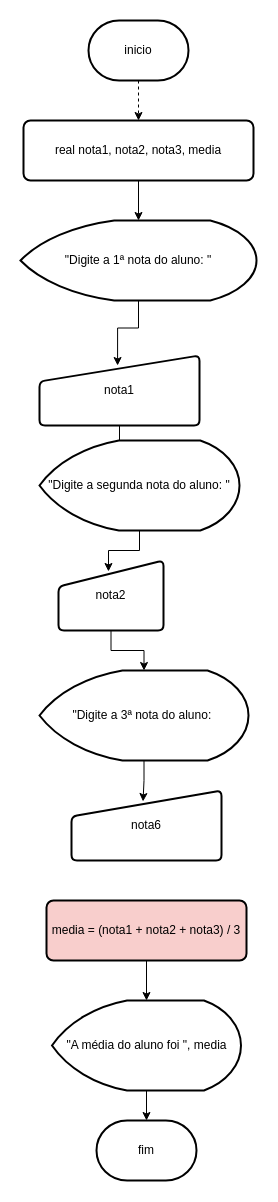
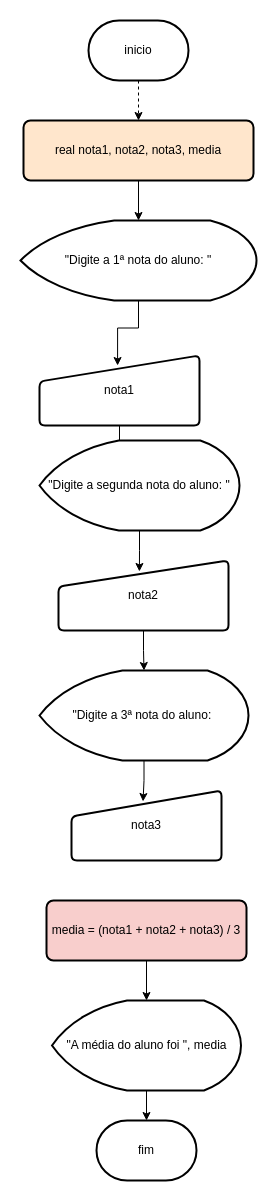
node "real nota1, nota2, nota3, media": fillcolor #ffffff -> #ffe6cc
node "nota2": size 105x70 -> 170x70
node "nota6": label "nota6" -> "nota3"
